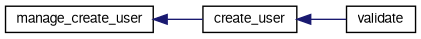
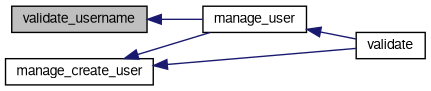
node "validate_username": added
node "create_user": label "create_user" -> "manage_user"
edge "validate" -> "manage_create_user": added
